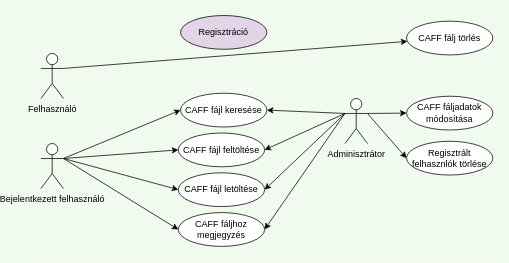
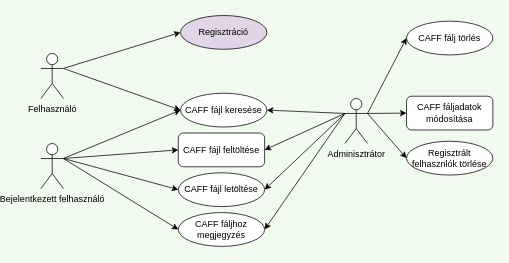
edge "Felhasználó" -> "CAFF fálj törlés": now "Felhasználó" -> "Regisztráció"
edge "Adminisztrátor" -> "CAFF fálj törlés": added
edge "Felhasználó" -> "CAFF fájl keresése": added
node "CAFF fáljadatok módosítása": shape ellipse -> rounded rectangle
node "CAFF fájl feltöltése": shape ellipse -> rounded rectangle
